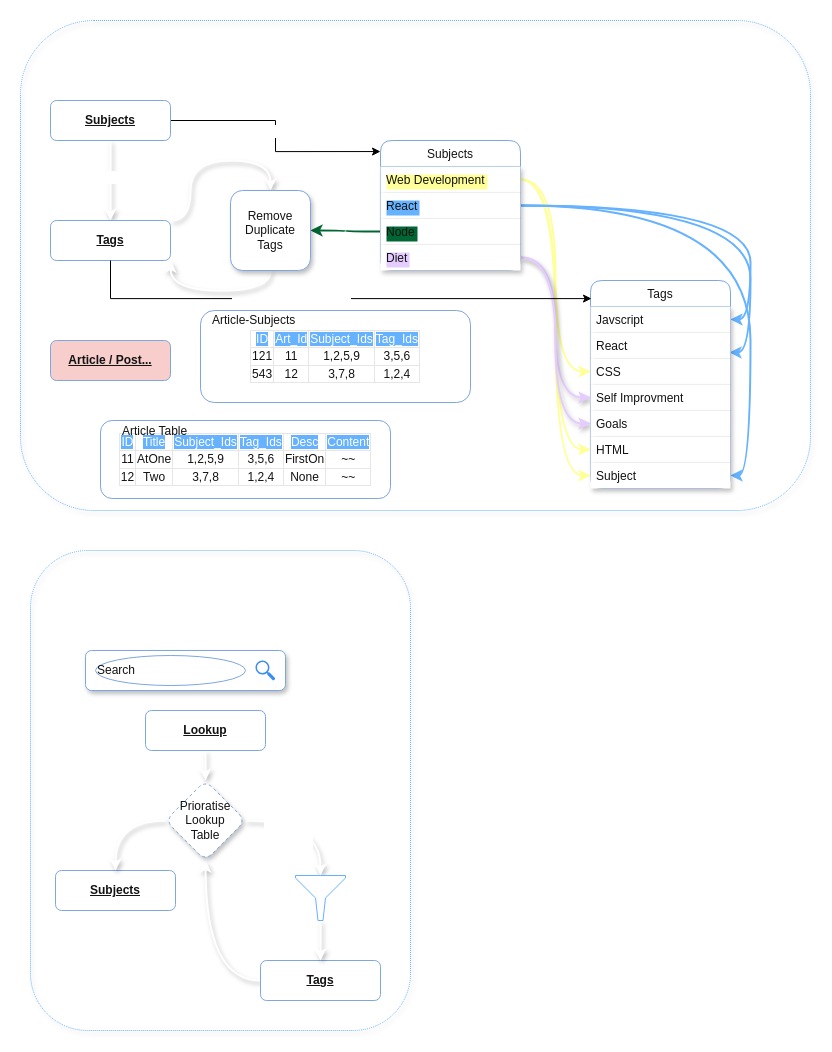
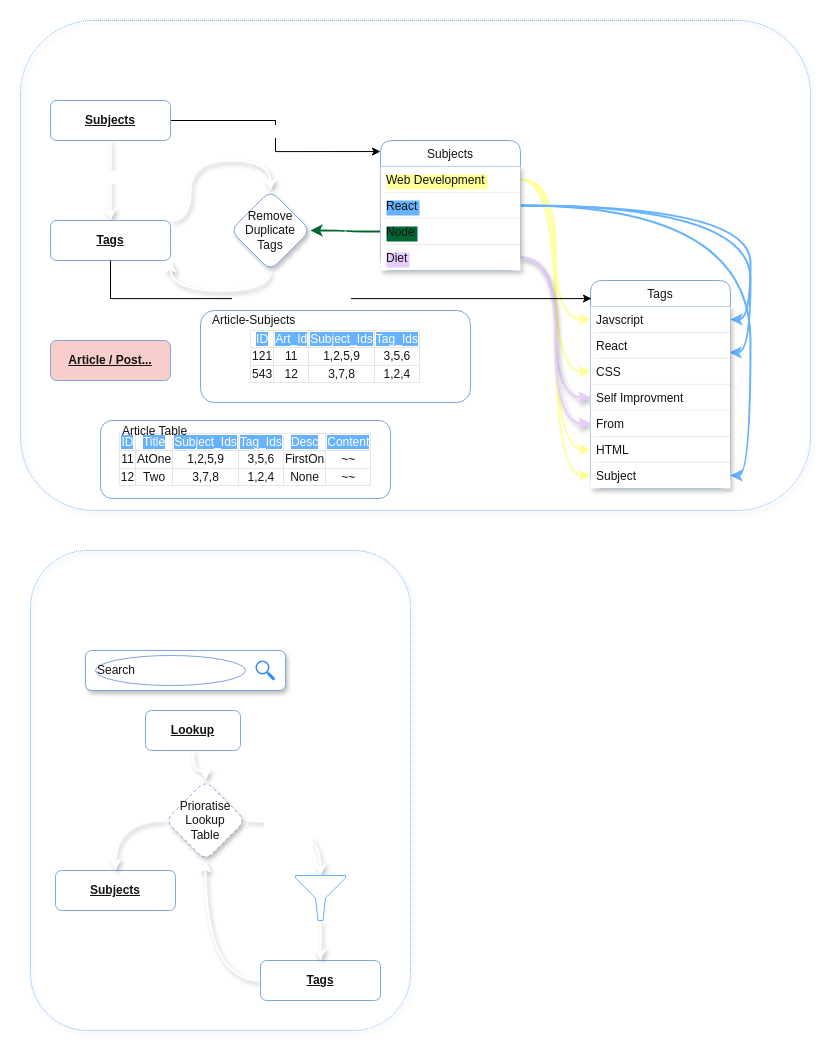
node "Remove Duplicate Tags": shape rounded rectangle -> diamond
edge "Web Development" -> "Javscript": added
node "Goals": label "Goals" -> "From"
node "Lookup": size 120x40 -> 95x40
